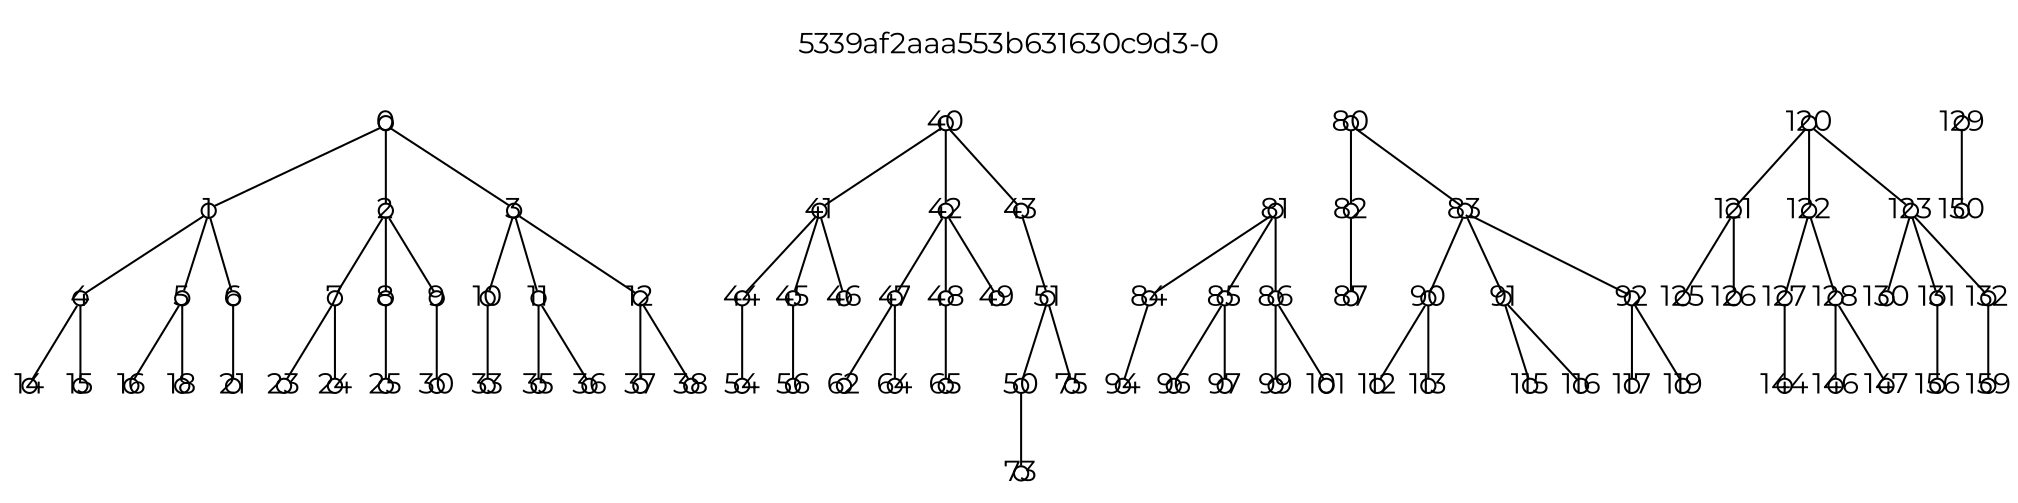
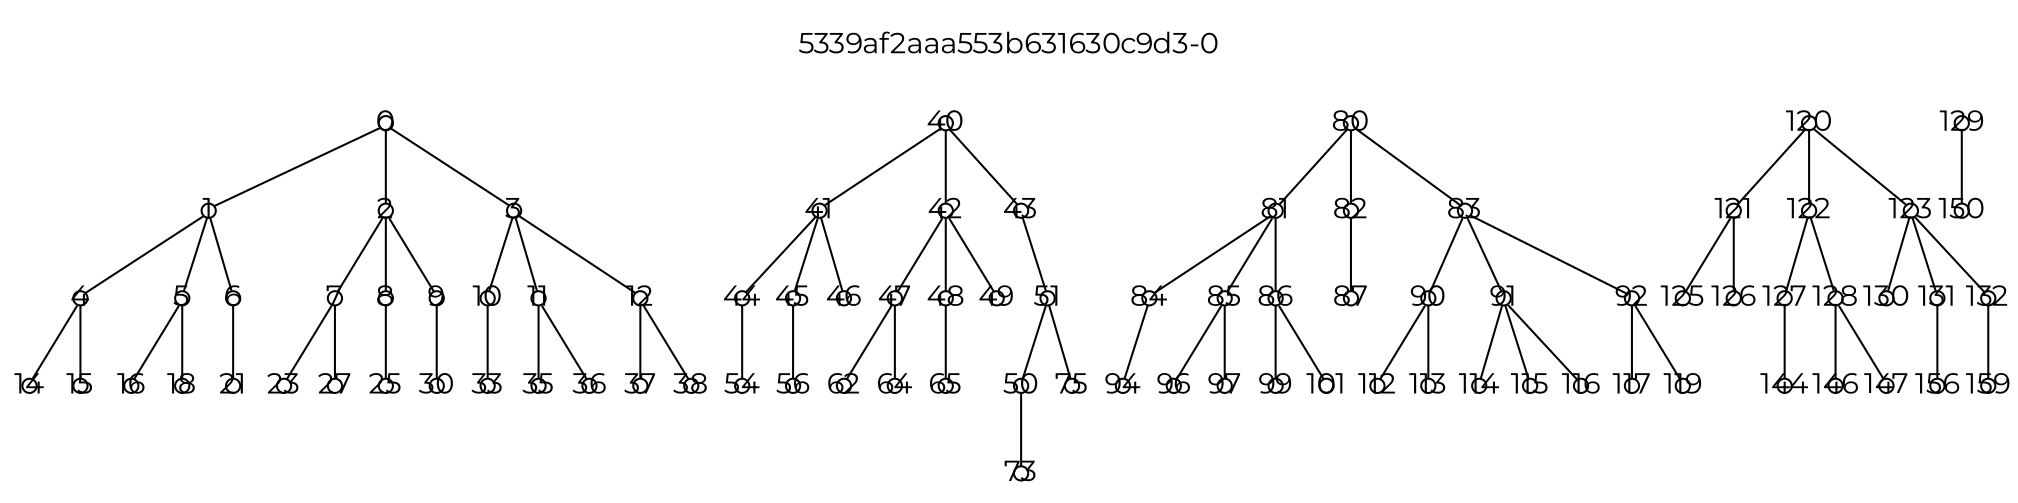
edge "80" -- "81": added
node "24": label "24" -> "27"
node "114": added
